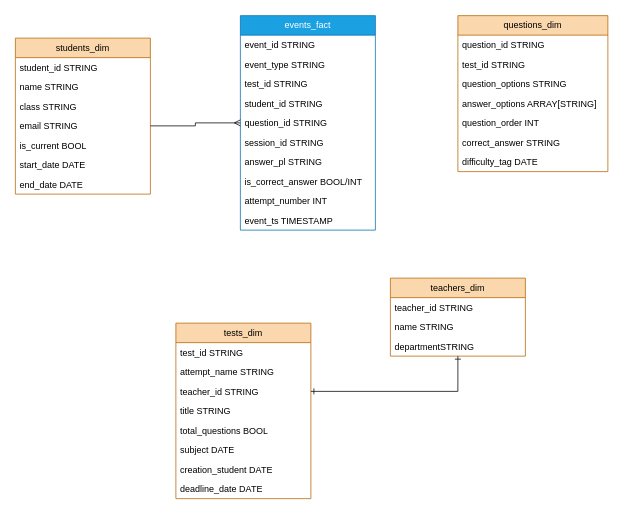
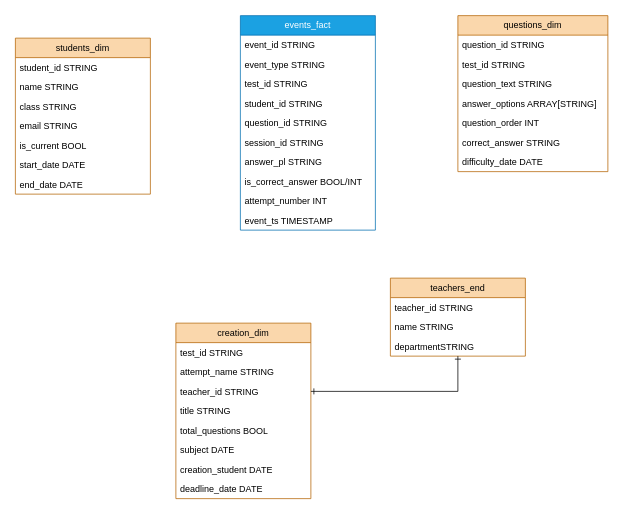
node "question_options STRING": label "question_options STRING" -> "question_text STRING"
edge "email STRING" -> "events_fact": removed
node "difficulty_tag DATE": label "difficulty_tag DATE" -> "difficulty_date DATE"
node "teachers_dim": label "teachers_dim" -> "teachers_end"
node "tests_dim": label "tests_dim" -> "creation_dim"
